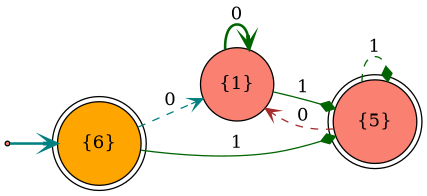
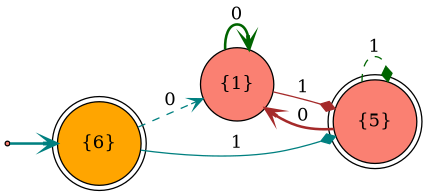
edge "{1}" -> "{5}": color darkgreen -> brown
edge "{5}" -> "{1}": style dashed -> bold
edge "{6}" -> "{5}": color darkgreen -> teal
